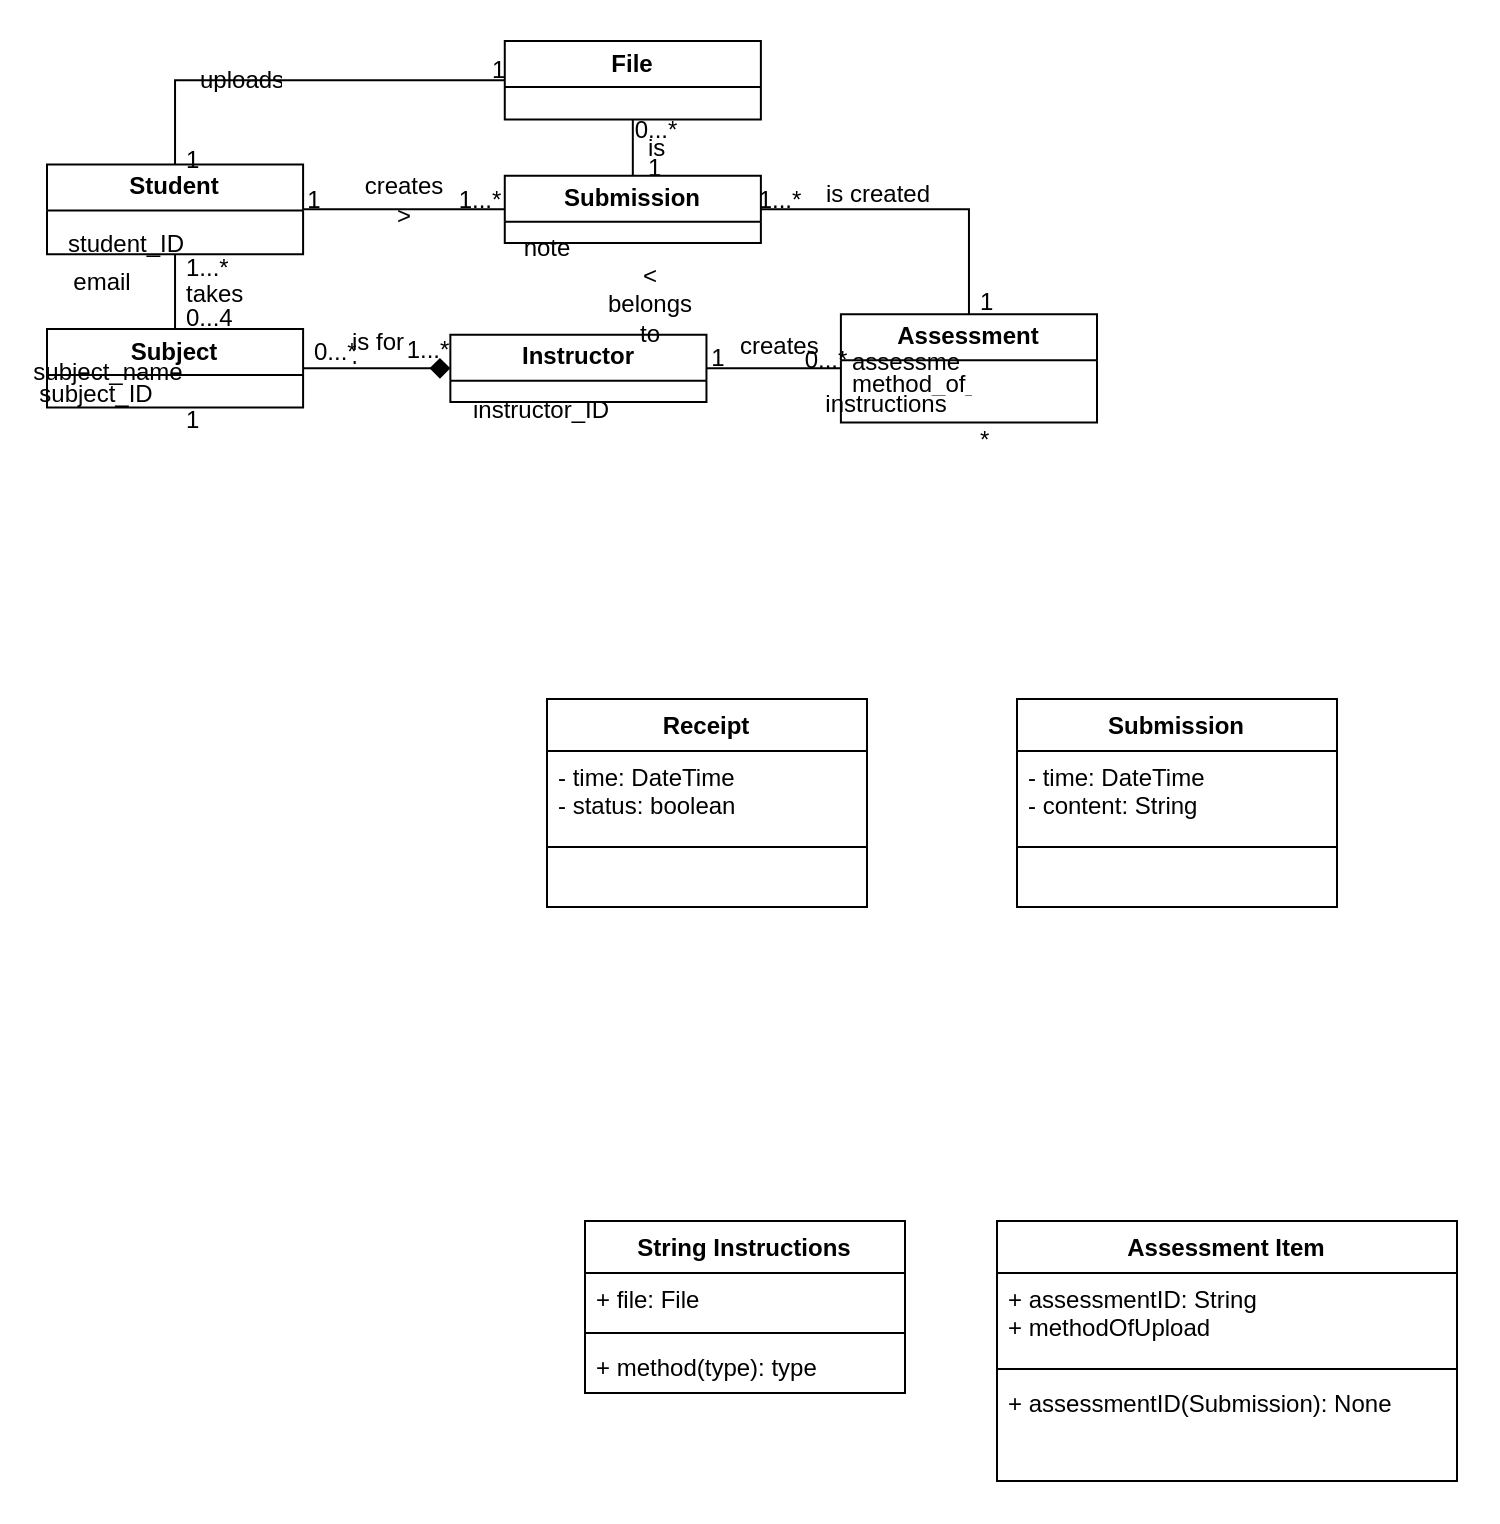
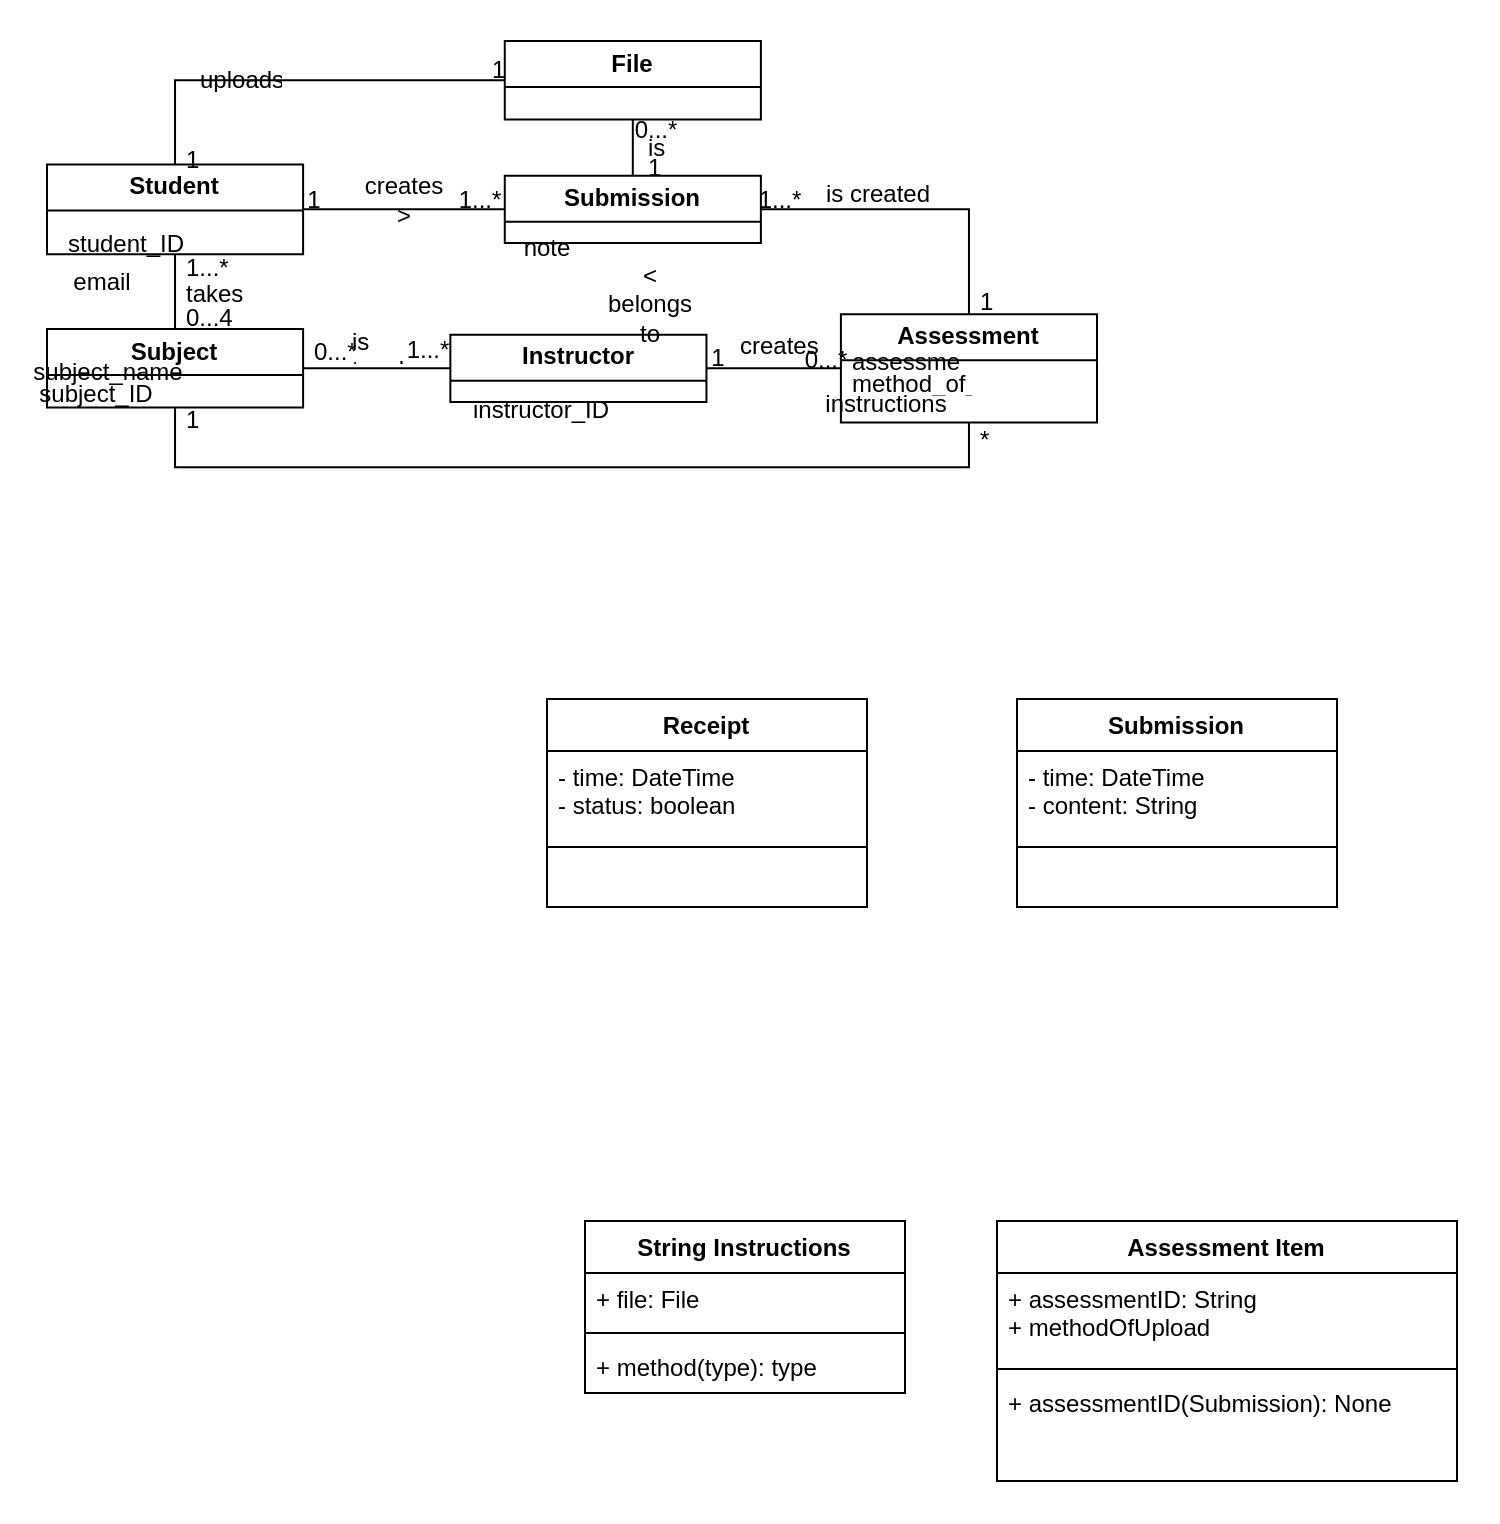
node "is for by >": label "is for by >" -> "is taught by >"
edge "Subject" -> "Instructor": arrowhead diamond -> none
edge "Subject" -- "Assessment": added
